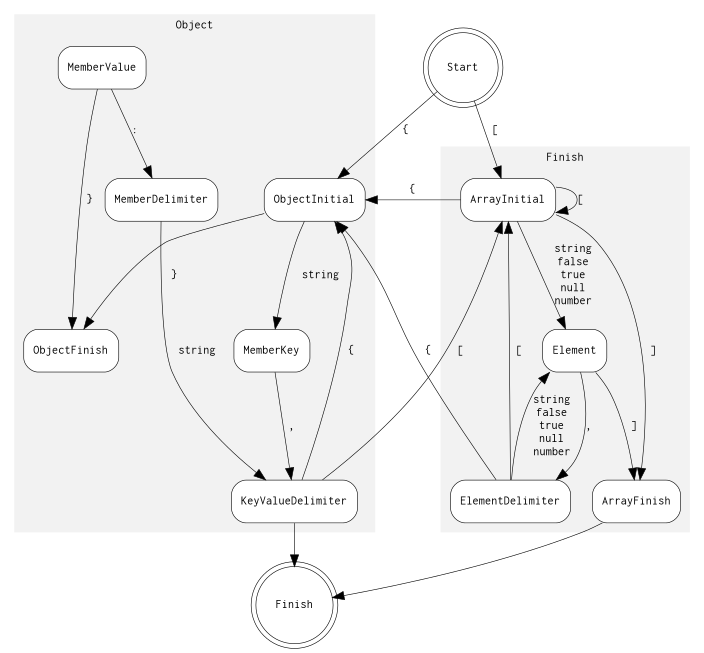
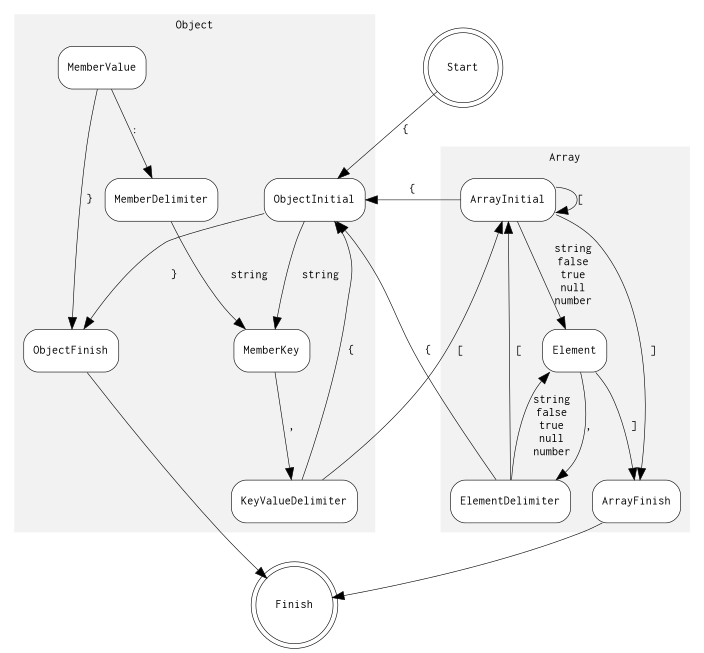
edge "Start" -> "ArrayInitial": removed, label "["
cluster "Finish": label "Finish" -> "Array"
edge "MemberDelimiter" -> "KeyValueDelimiter": now "MemberDelimiter" -> "MemberKey"
edge "KeyValueDelimiter" -> "Finish": now "ObjectFinish" -> "Finish"
